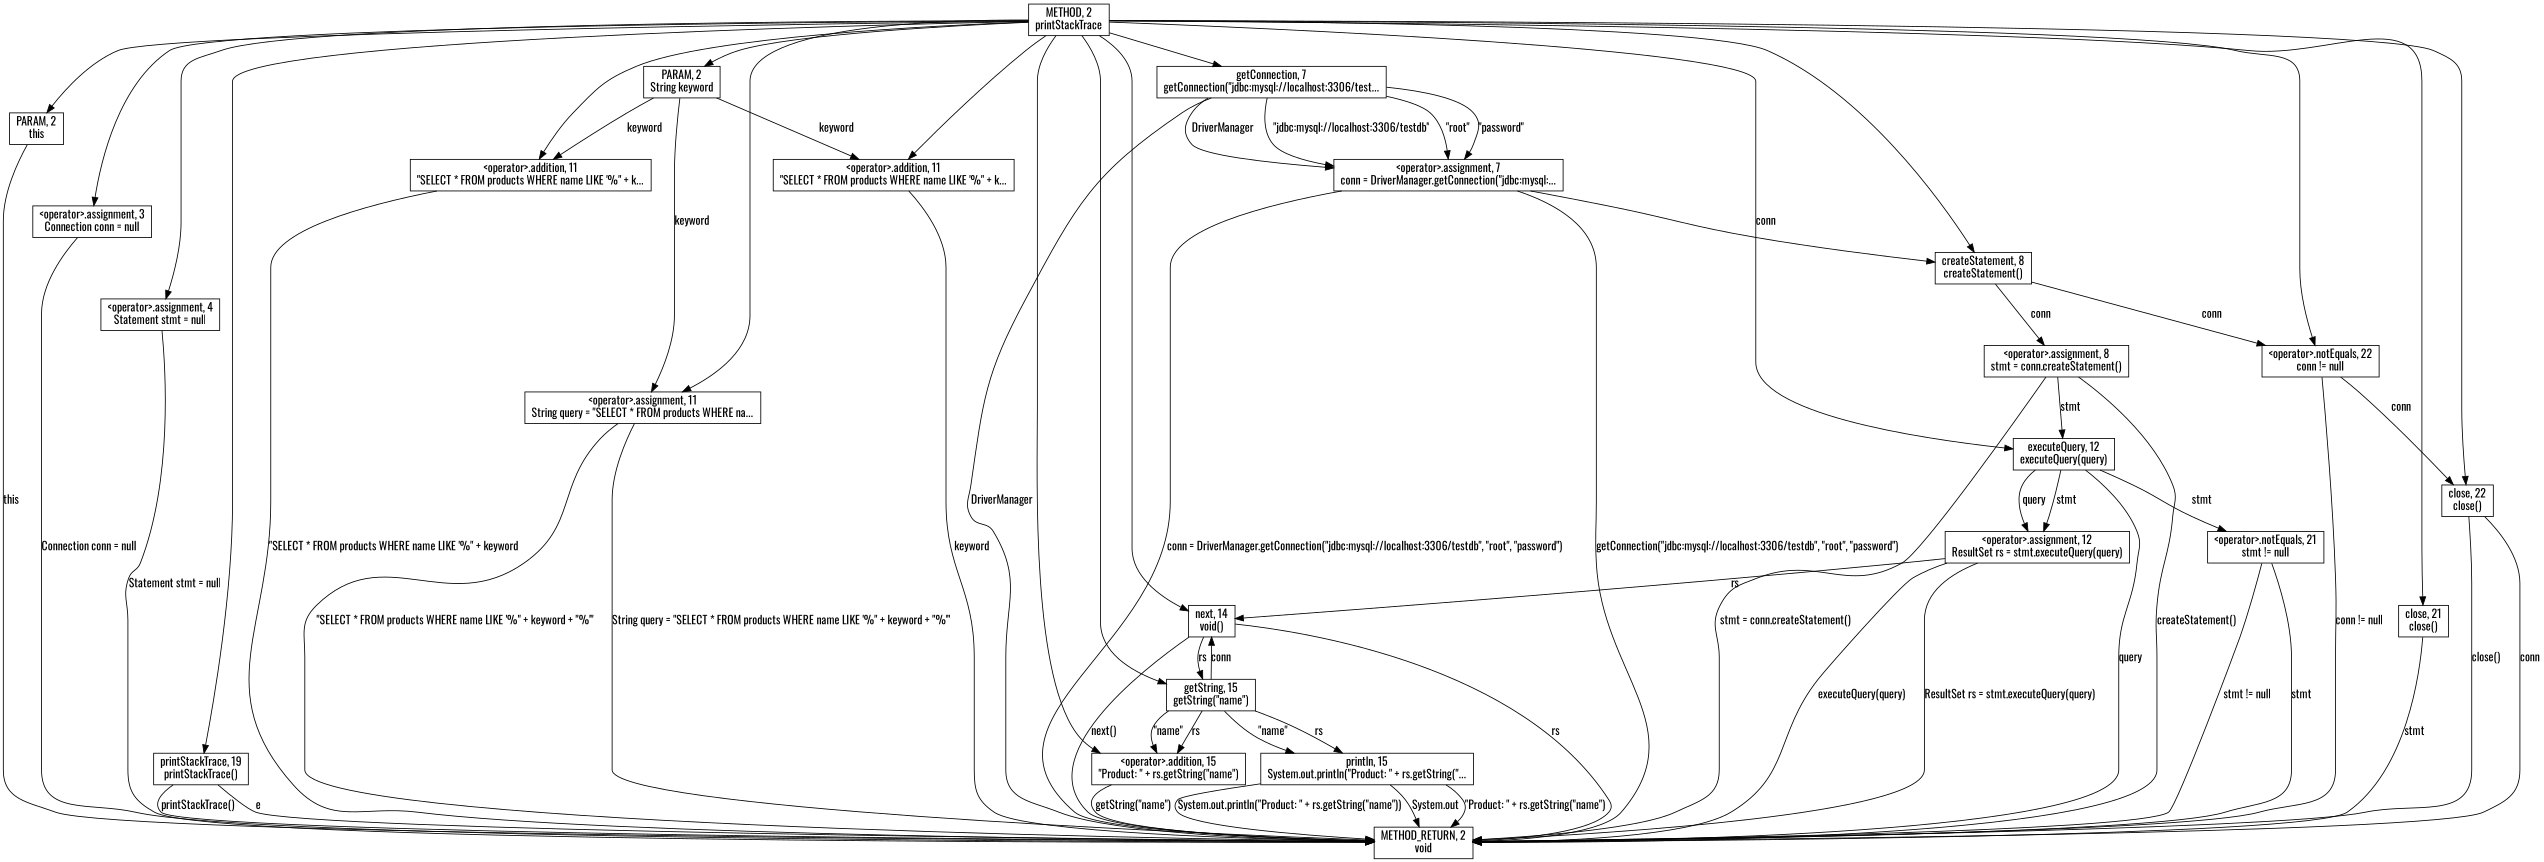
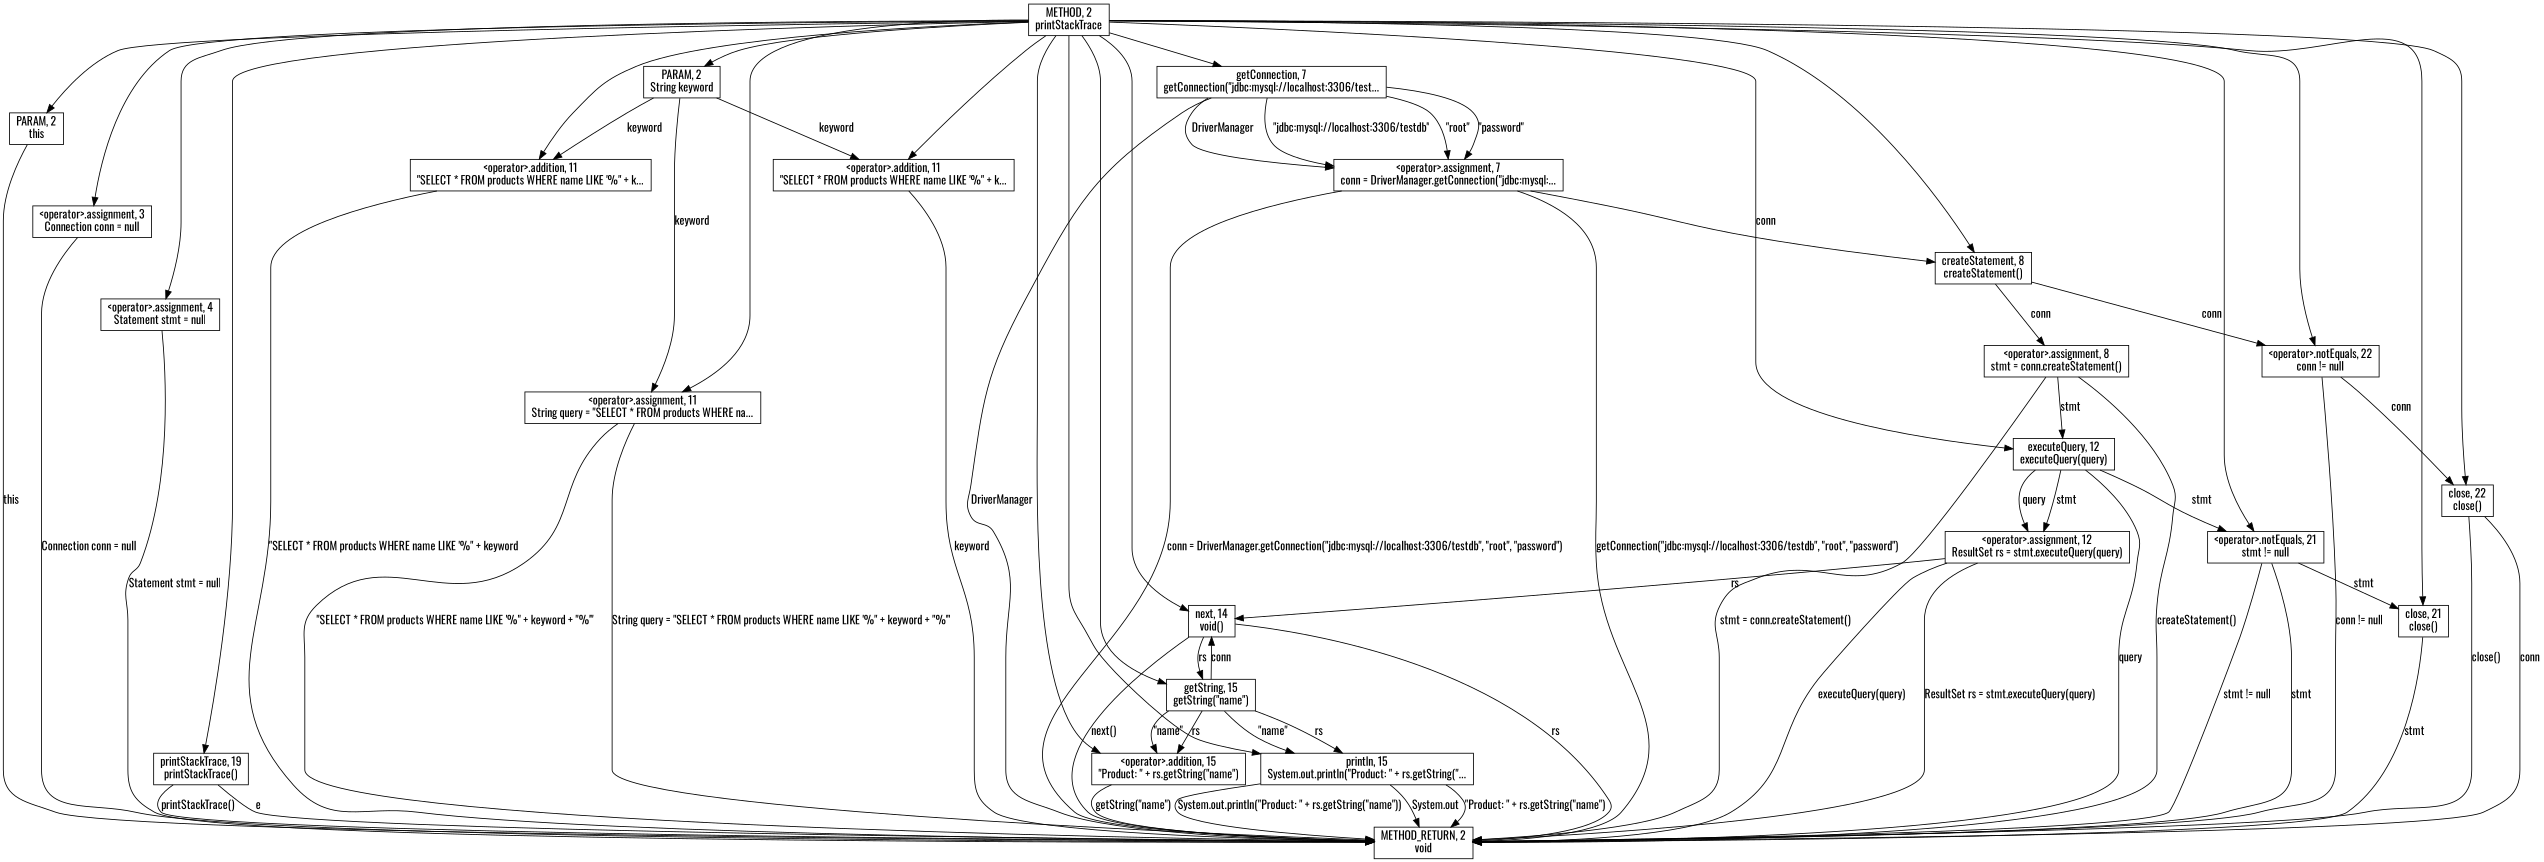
edge "METHOD, 2" -> "<operator>.notEquals, 21": added
edge "METHOD, 2" -> "println, 15": added
edge "<operator>.notEquals, 21" -> "close, 21": added, label "stmt"
